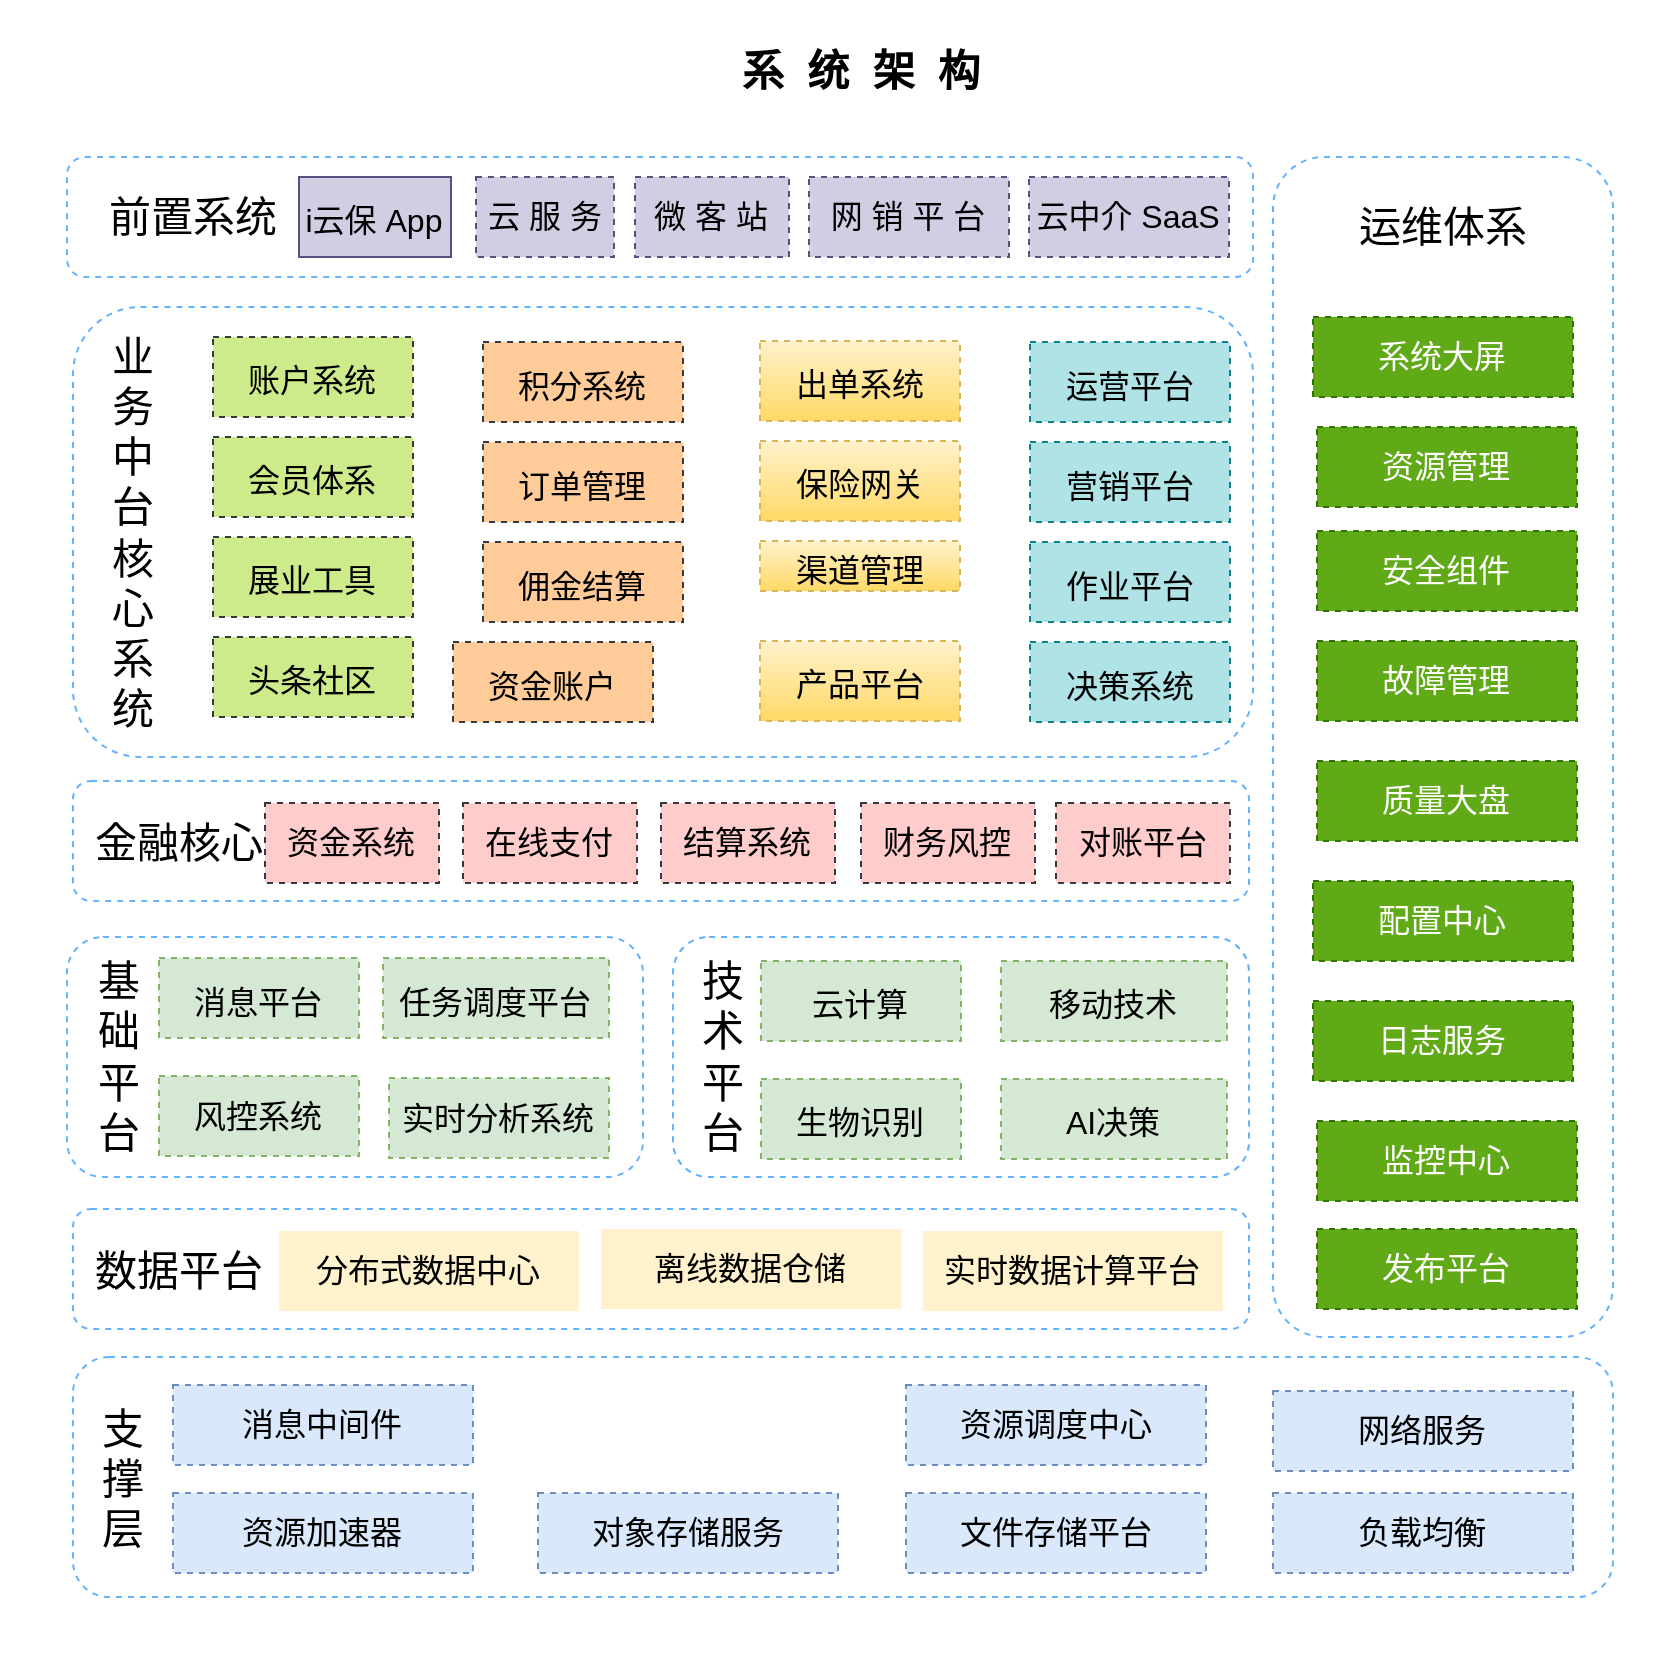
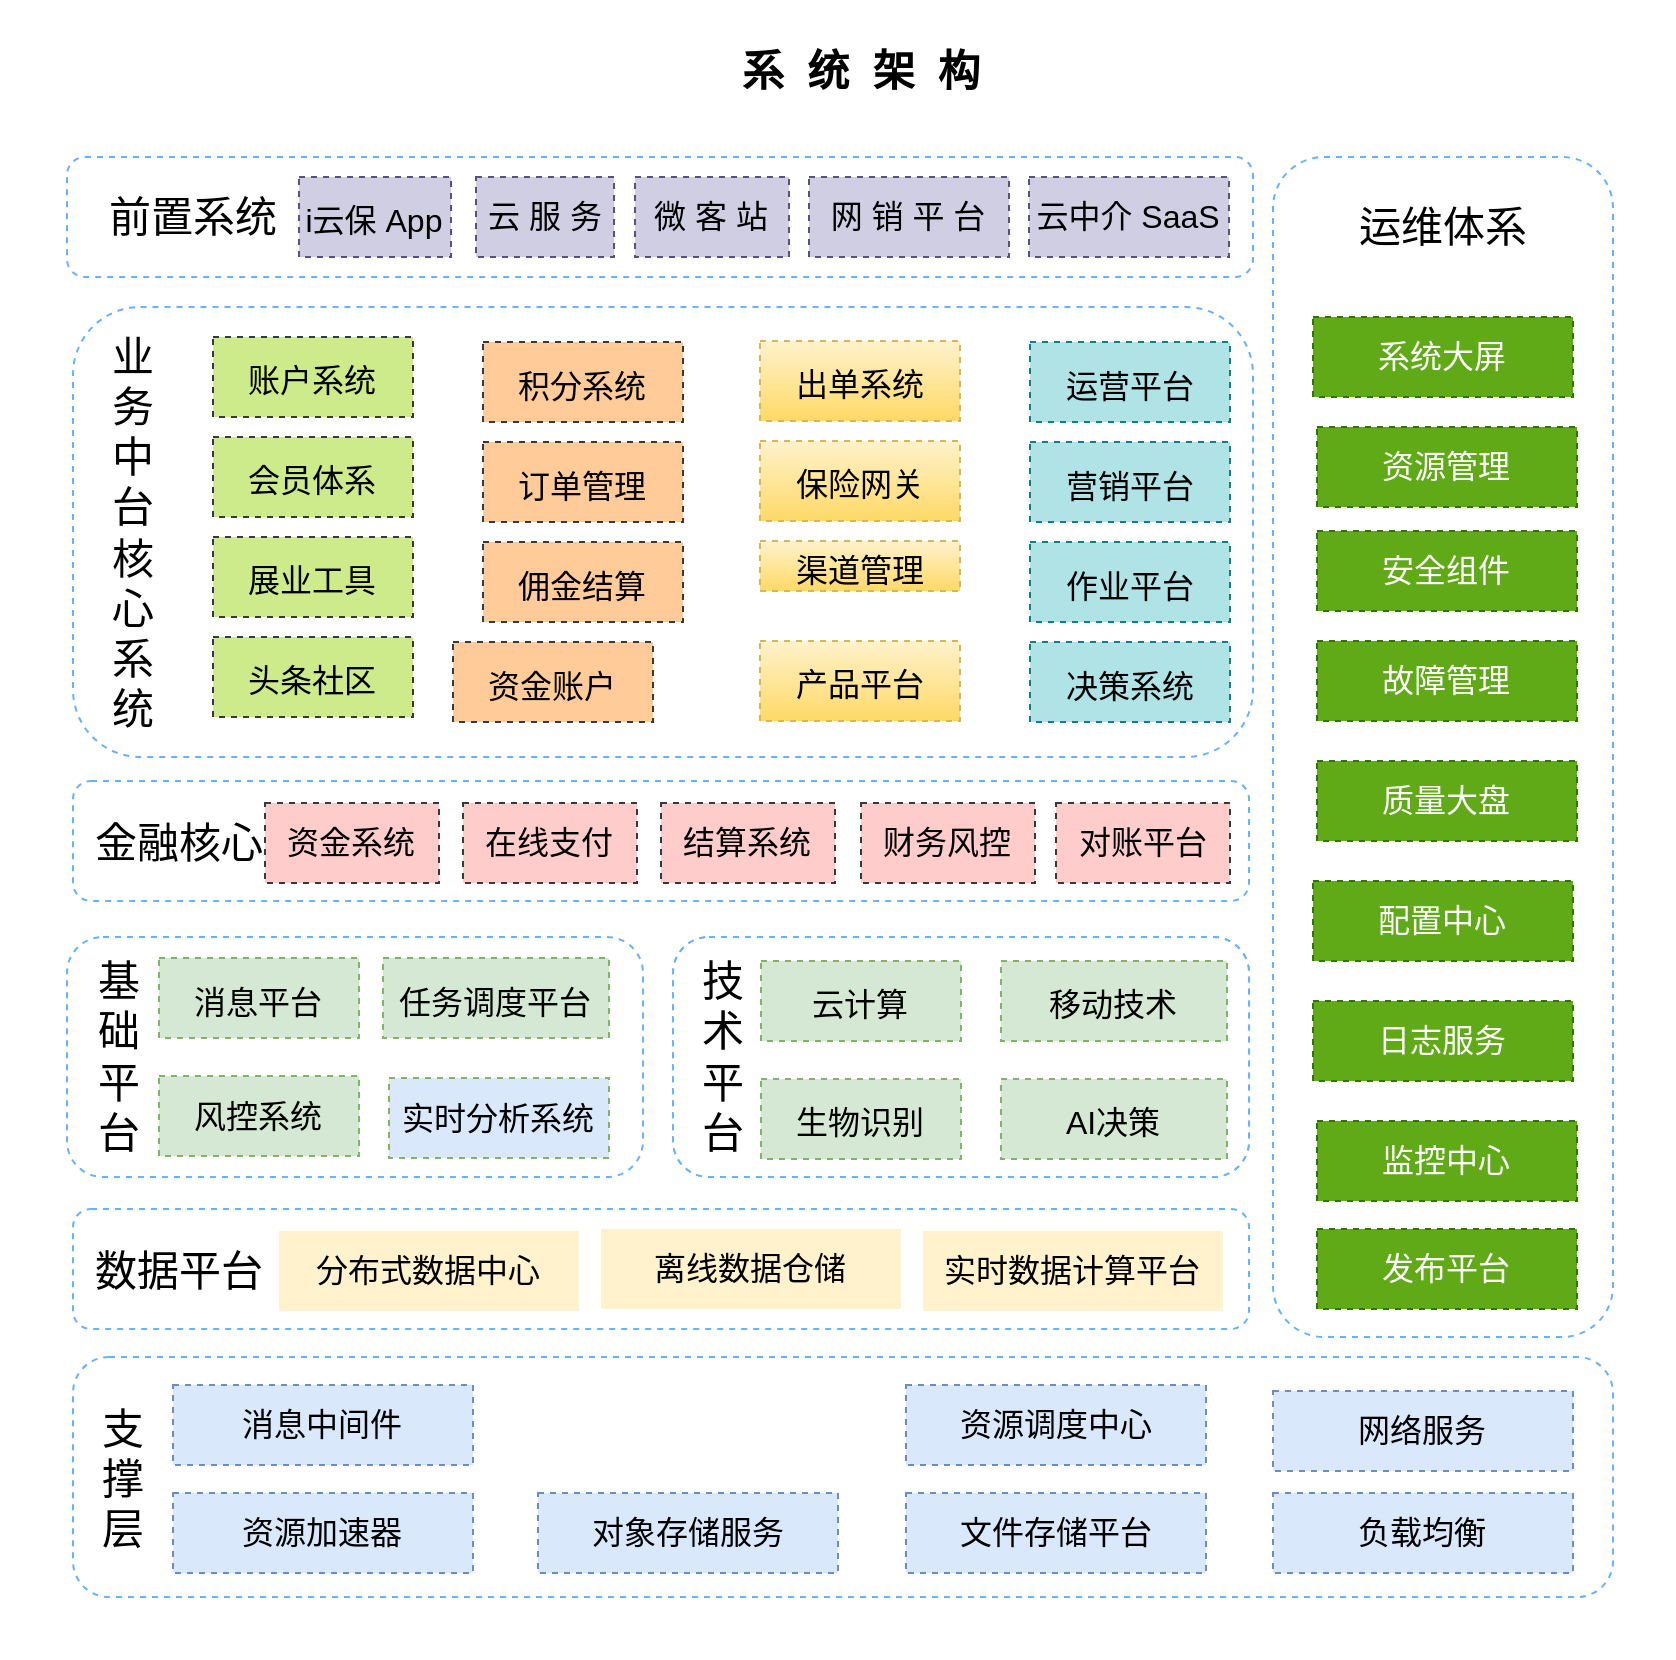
node "i云保 App": style solid -> dashed
node "实时分析系统": fillcolor #d5e8d4 -> #dae8fc
